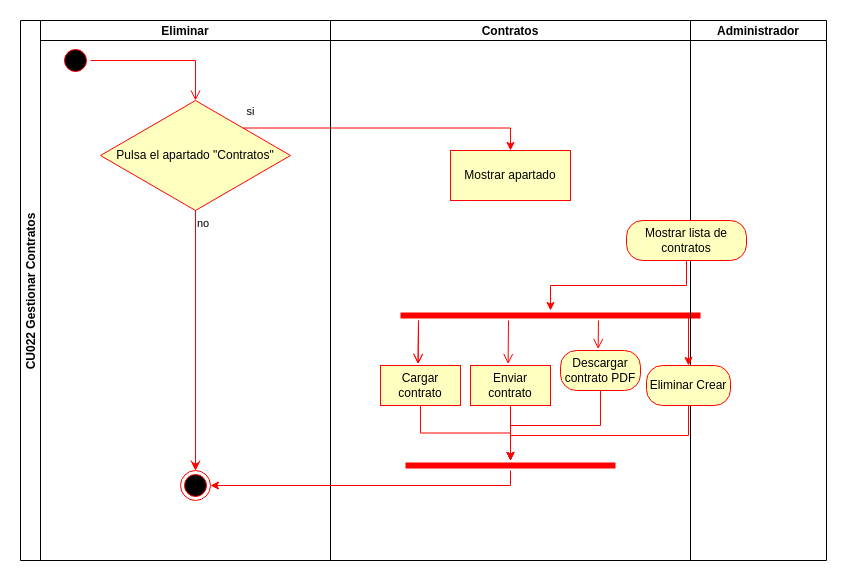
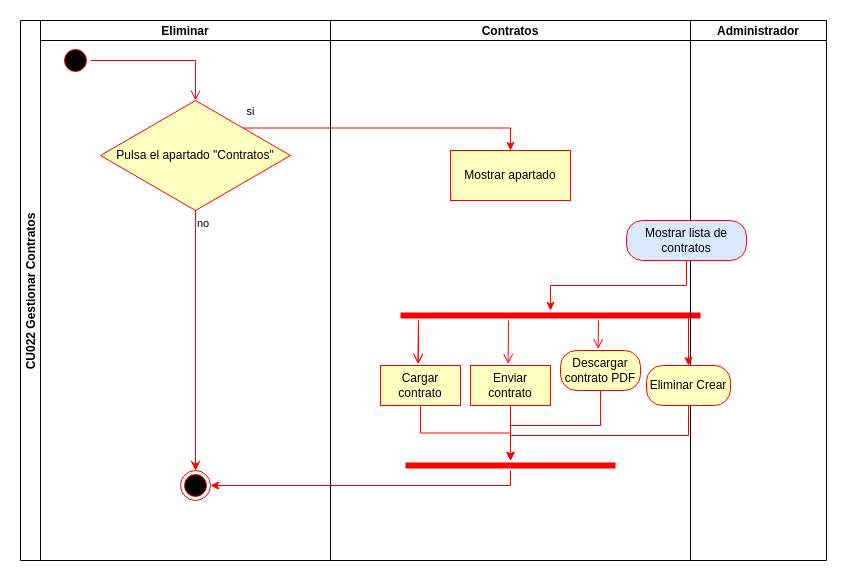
node "Mostrar lista de contratos": fillcolor #ffffc0 -> #dae8fc
